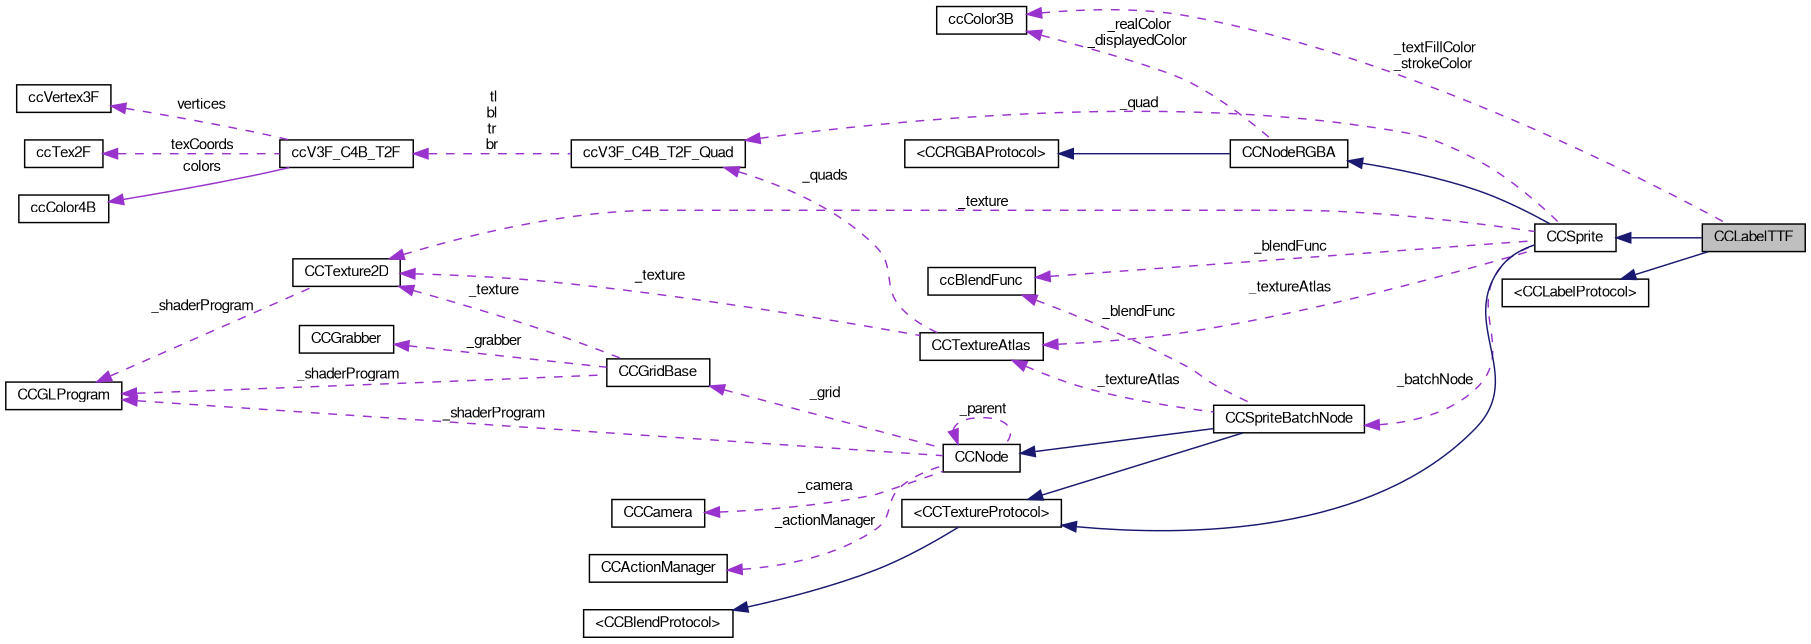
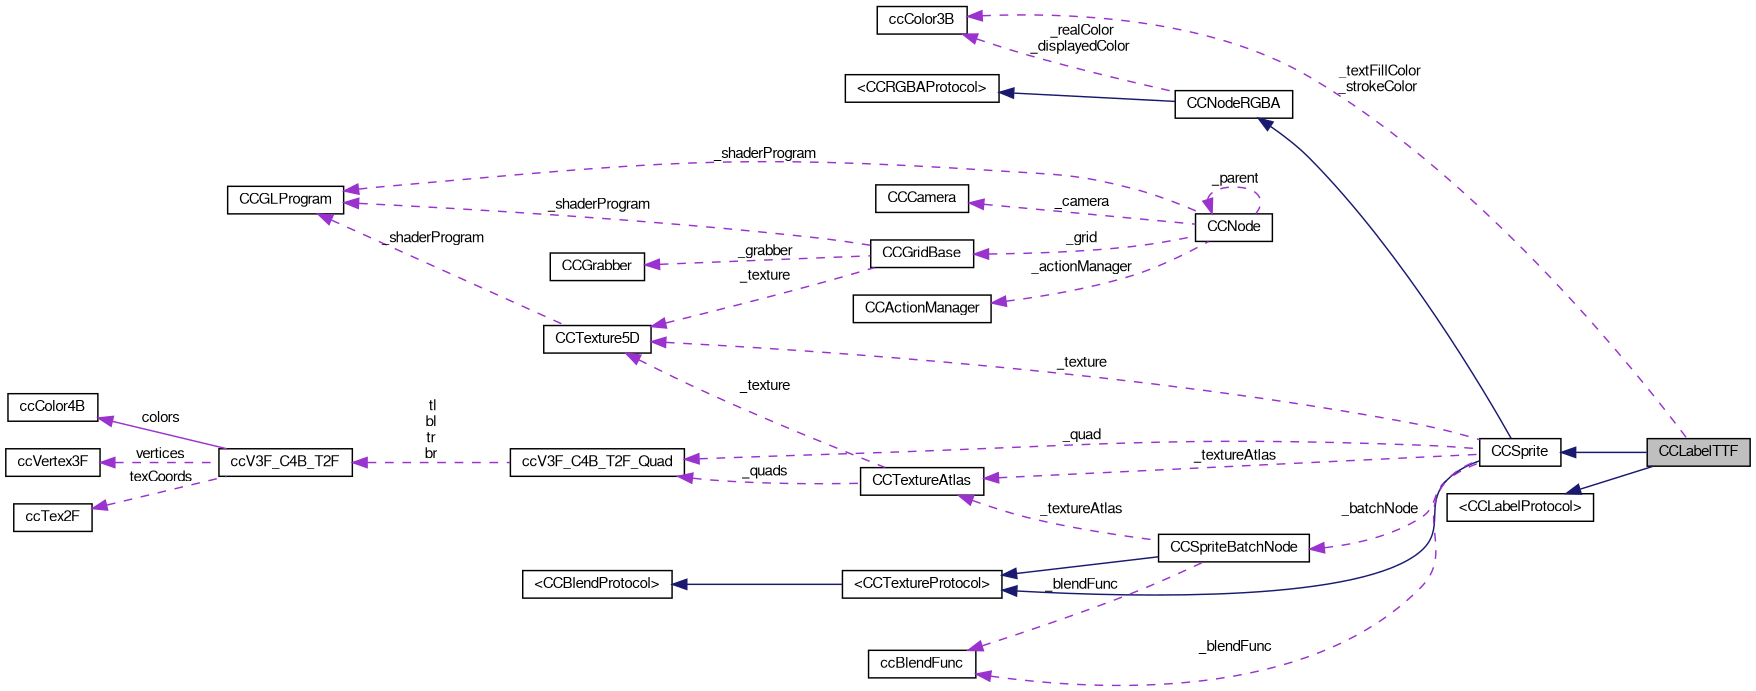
node "CCTexture2D": label "CCTexture2D" -> "CCTexture5D"
edge "CCSpriteBatchNode" -> "CCNode": removed
